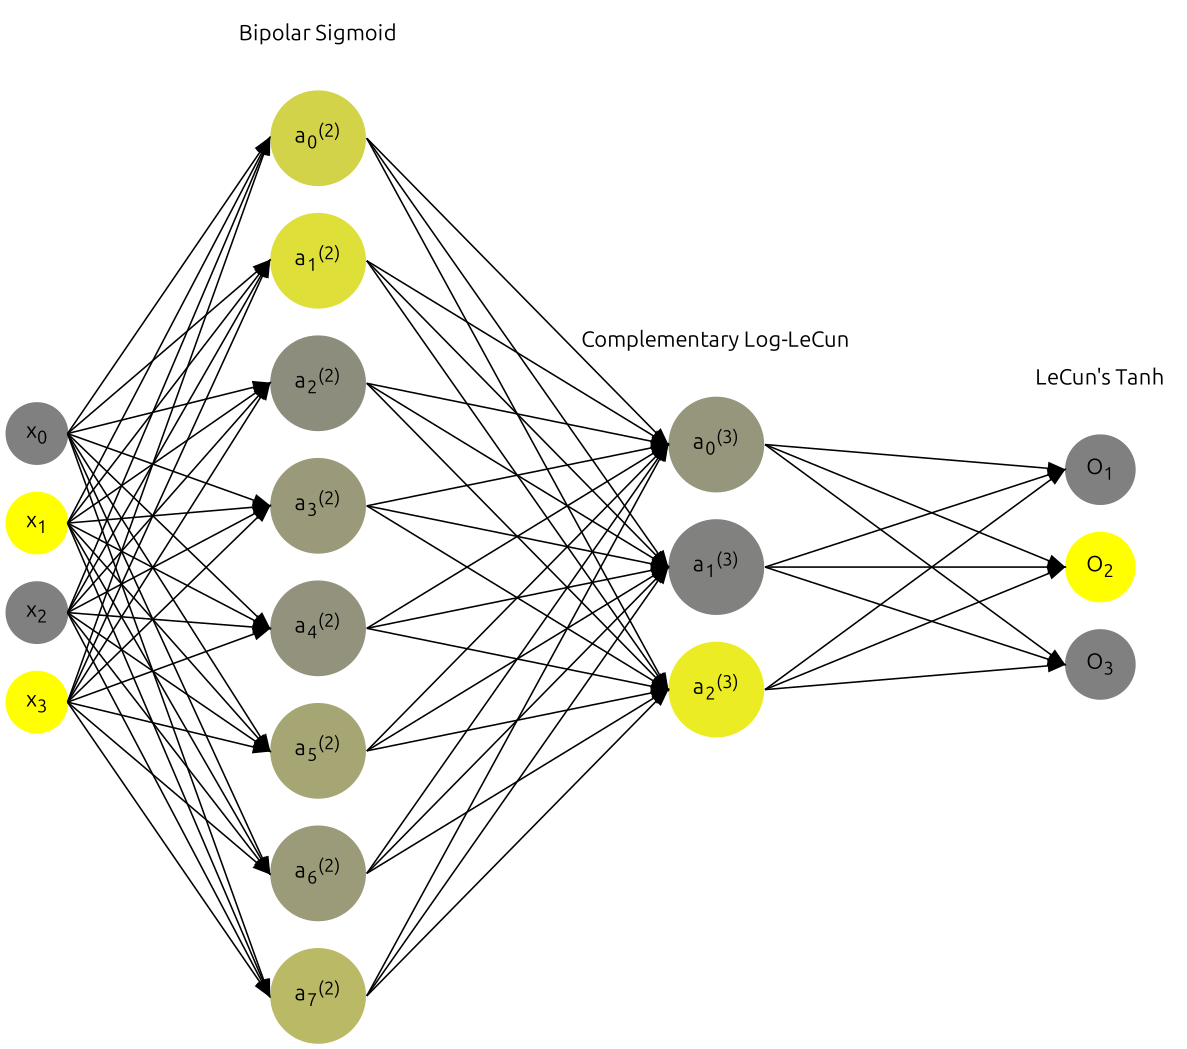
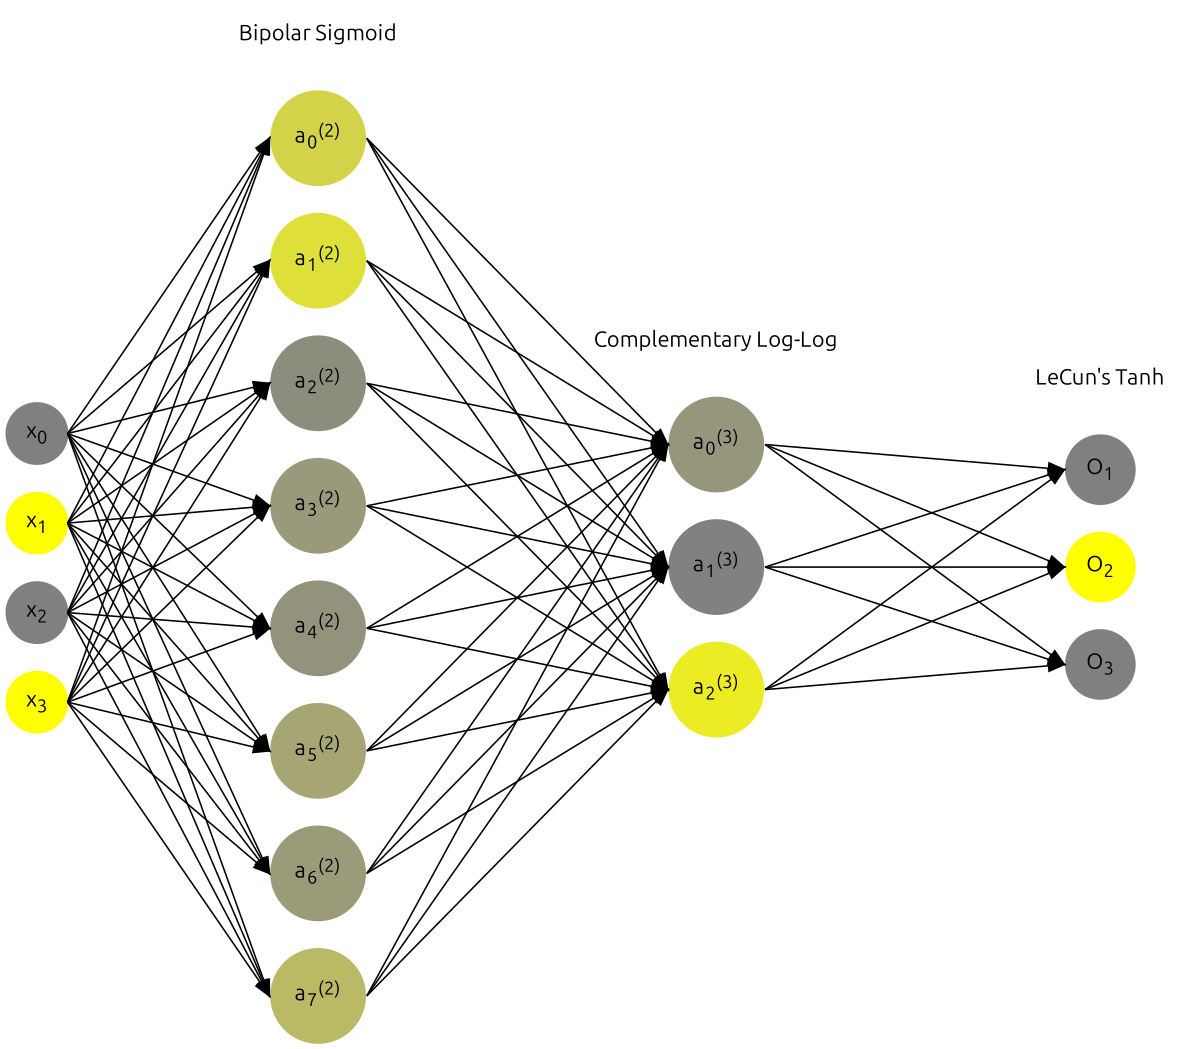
node "Complementary Log-LeCun": label "Complementary Log-LeCun" -> "Complementary Log-Log"
